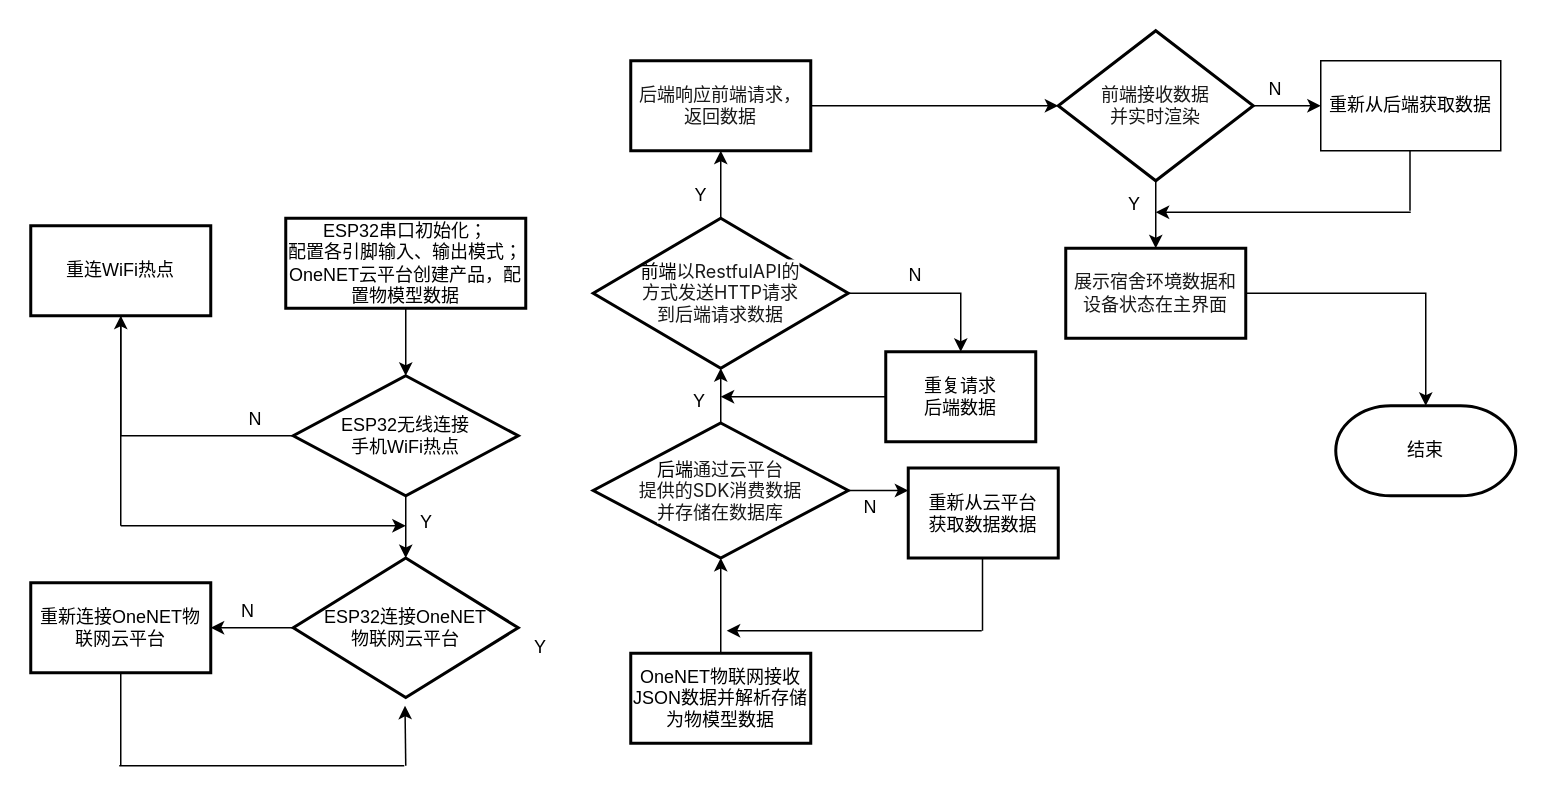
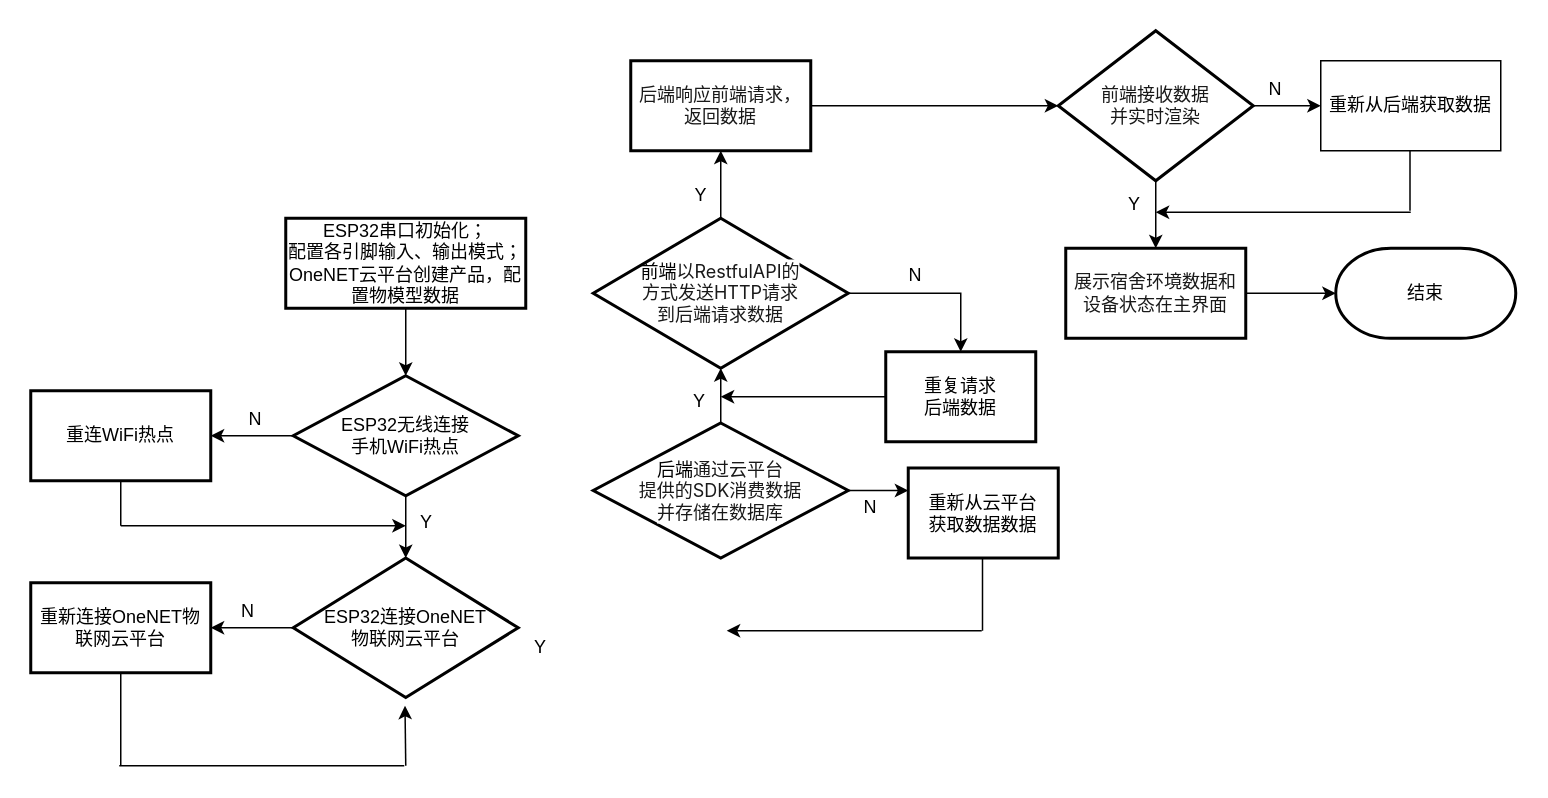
node "重连WiFi热点": moved (121, 271) -> (121, 436)
node "结束": moved (1426, 451) -> (1426, 293)
edge "OneNET物联网接收JSON数据并解析存储为物模型数据" -> "后端通过云平台 提供的SDK消费数据 并存储在数据库": removed
node "OneNET物联网接收JSON数据并解析存储为物模型数据": removed
